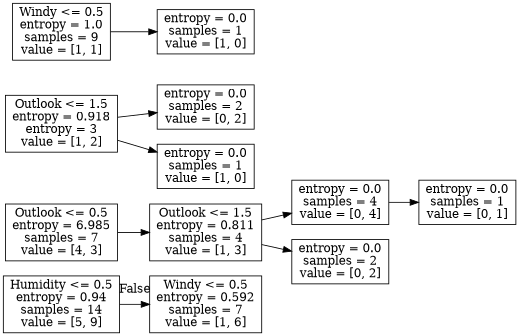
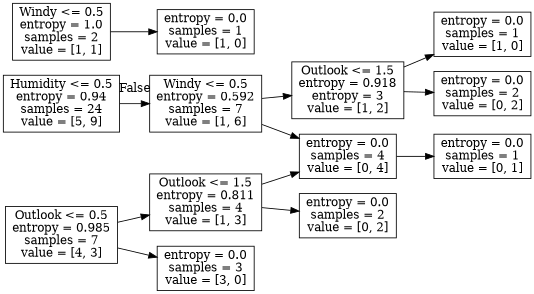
node "Windy <= 0.5 entropy = 1.0 samples = 9 value = [1, 1]": label "Windy <= 0.5 entropy = 1.0 samples = 9 value = [1, 1]" -> "Windy <= 0.5 entropy = 1.0 samples = 2 value = [1, 1]"
edge "Windy <= 0.5 entropy = 0.592 samples = 7 value = [1, 6]" -> "Outlook <= 1.5 entropy = 0.918 entropy = 3 value = [1, 2]": added
edge "Windy <= 0.5 entropy = 0.592 samples = 7 value = [1, 6]" -> "entropy = 0.0 samples = 4 value = [0, 4]": added
node "Outlook <= 0.5 entropy = 6.985 samples = 7 value = [4, 3]": label "Outlook <= 0.5 entropy = 6.985 samples = 7 value = [4, 3]" -> "Outlook <= 0.5 entropy = 0.985 samples = 7 value = [4, 3]"
node "entropy = 0.0 samples = 3 value = [3, 0]": added
node "Humidity <= 0.5 entropy = 0.94 samples = 14 value = [5, 9]": label "Humidity <= 0.5 entropy = 0.94 samples = 14 value = [5, 9]" -> "Humidity <= 0.5 entropy = 0.94 samples = 24 value = [5, 9]"
